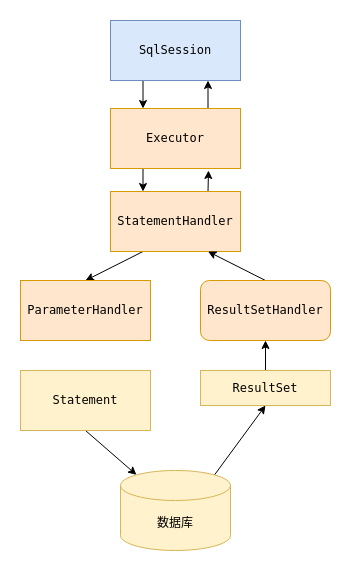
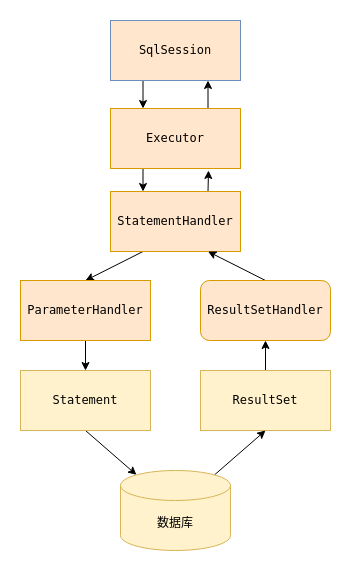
node "SqlSession": fillcolor #dae8fc -> #ffe6cc
edge "ParameterHandler" -> "Statement": added
node "ResultSet": size 130x35 -> 130x60
